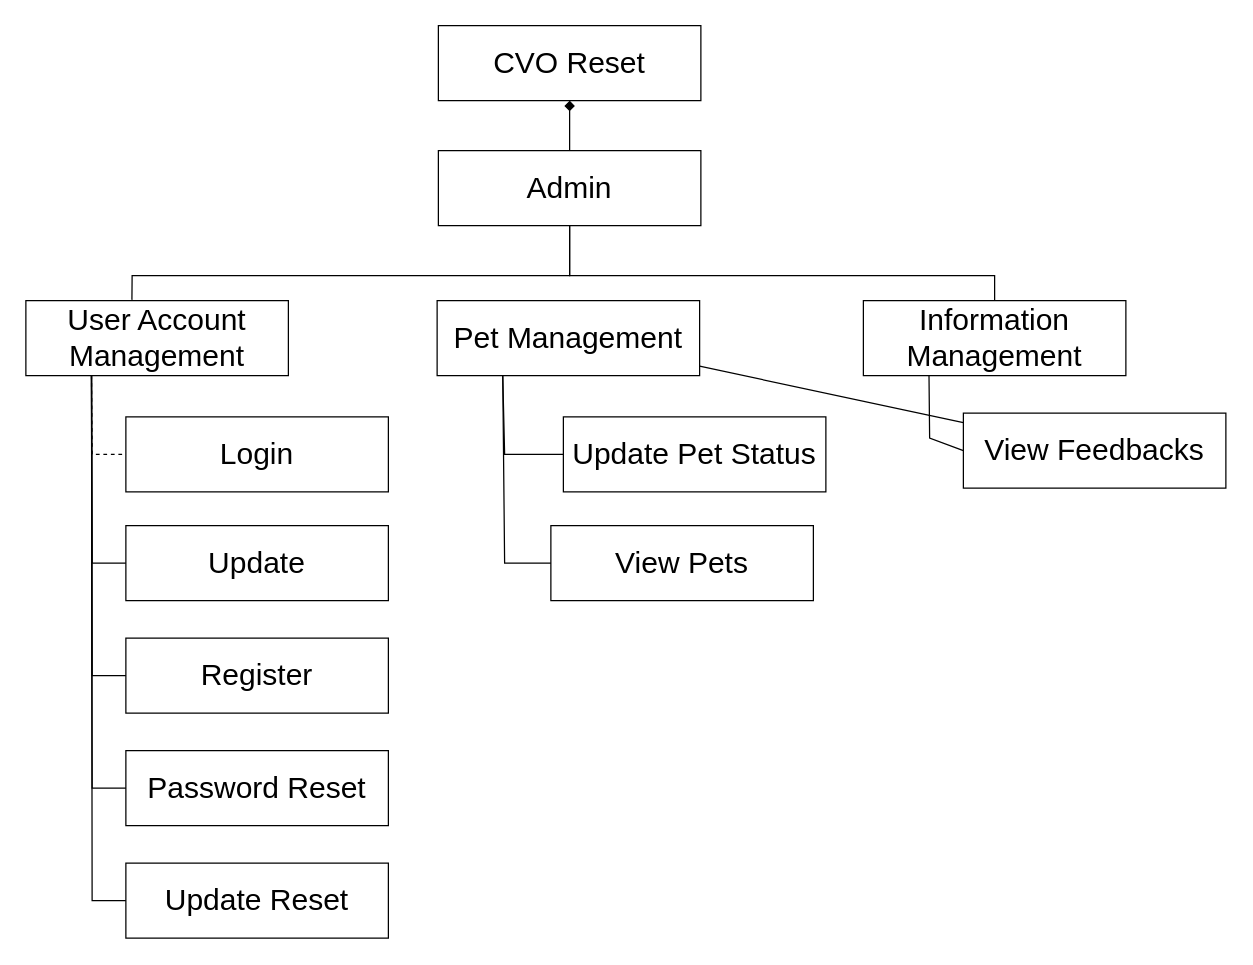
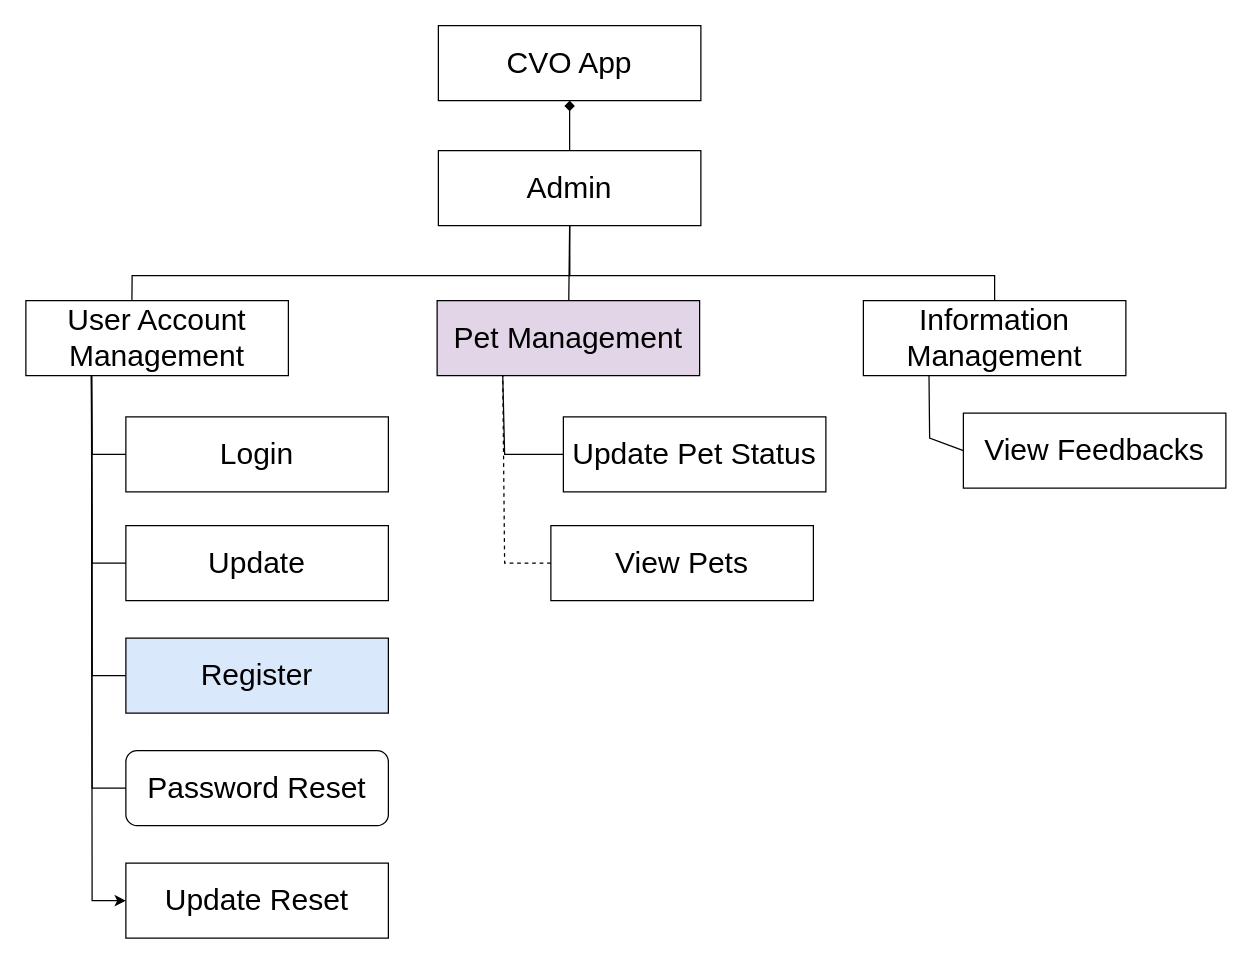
node "CVO Reset": label "CVO Reset" -> "CVO App"
node "Pet Management": fillcolor #ffffff -> #e1d5e7
edge "Pet Management" -- "View Feedbacks": now "Pet Management" -- "Admin"
edge "User Account Management" -- "Login": style dashed -> solid
edge "Pet Management" -- "View Pets": style solid -> dashed
node "Register": fillcolor #ffffff -> #dae8fc
node "Password Reset": shape rectangle -> rounded rectangle
edge "User Account Management" -- "Update Reset": arrowhead none -> classic
